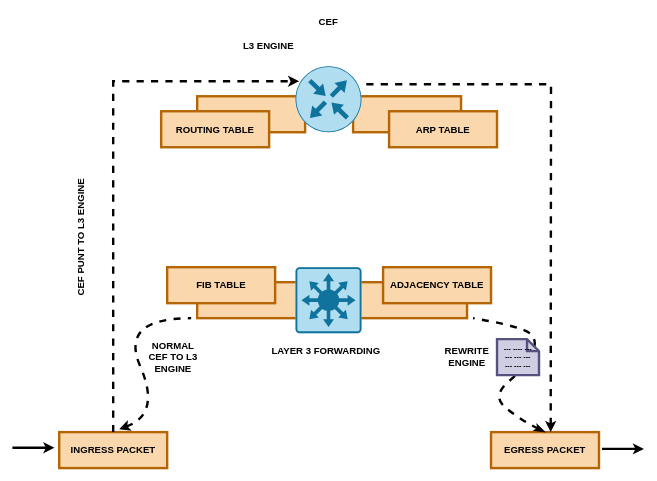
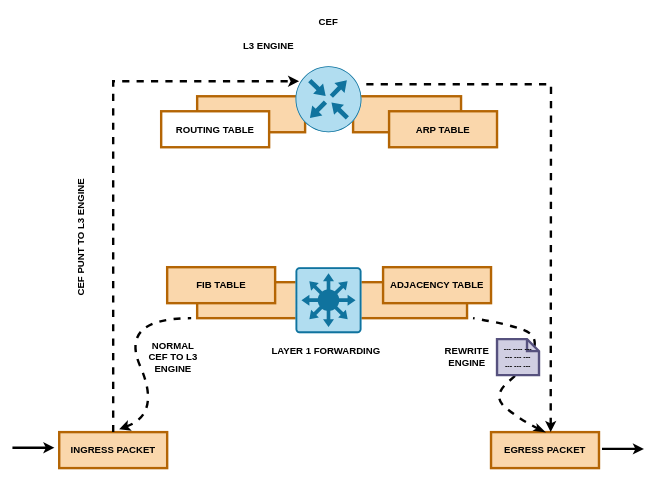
node "ROUTING TABLE": fillcolor #fad7ac -> #ffffff
node "LAYER 3 FORWARDING": label "LAYER 3 FORWARDING" -> "LAYER 1 FORWARDING"
